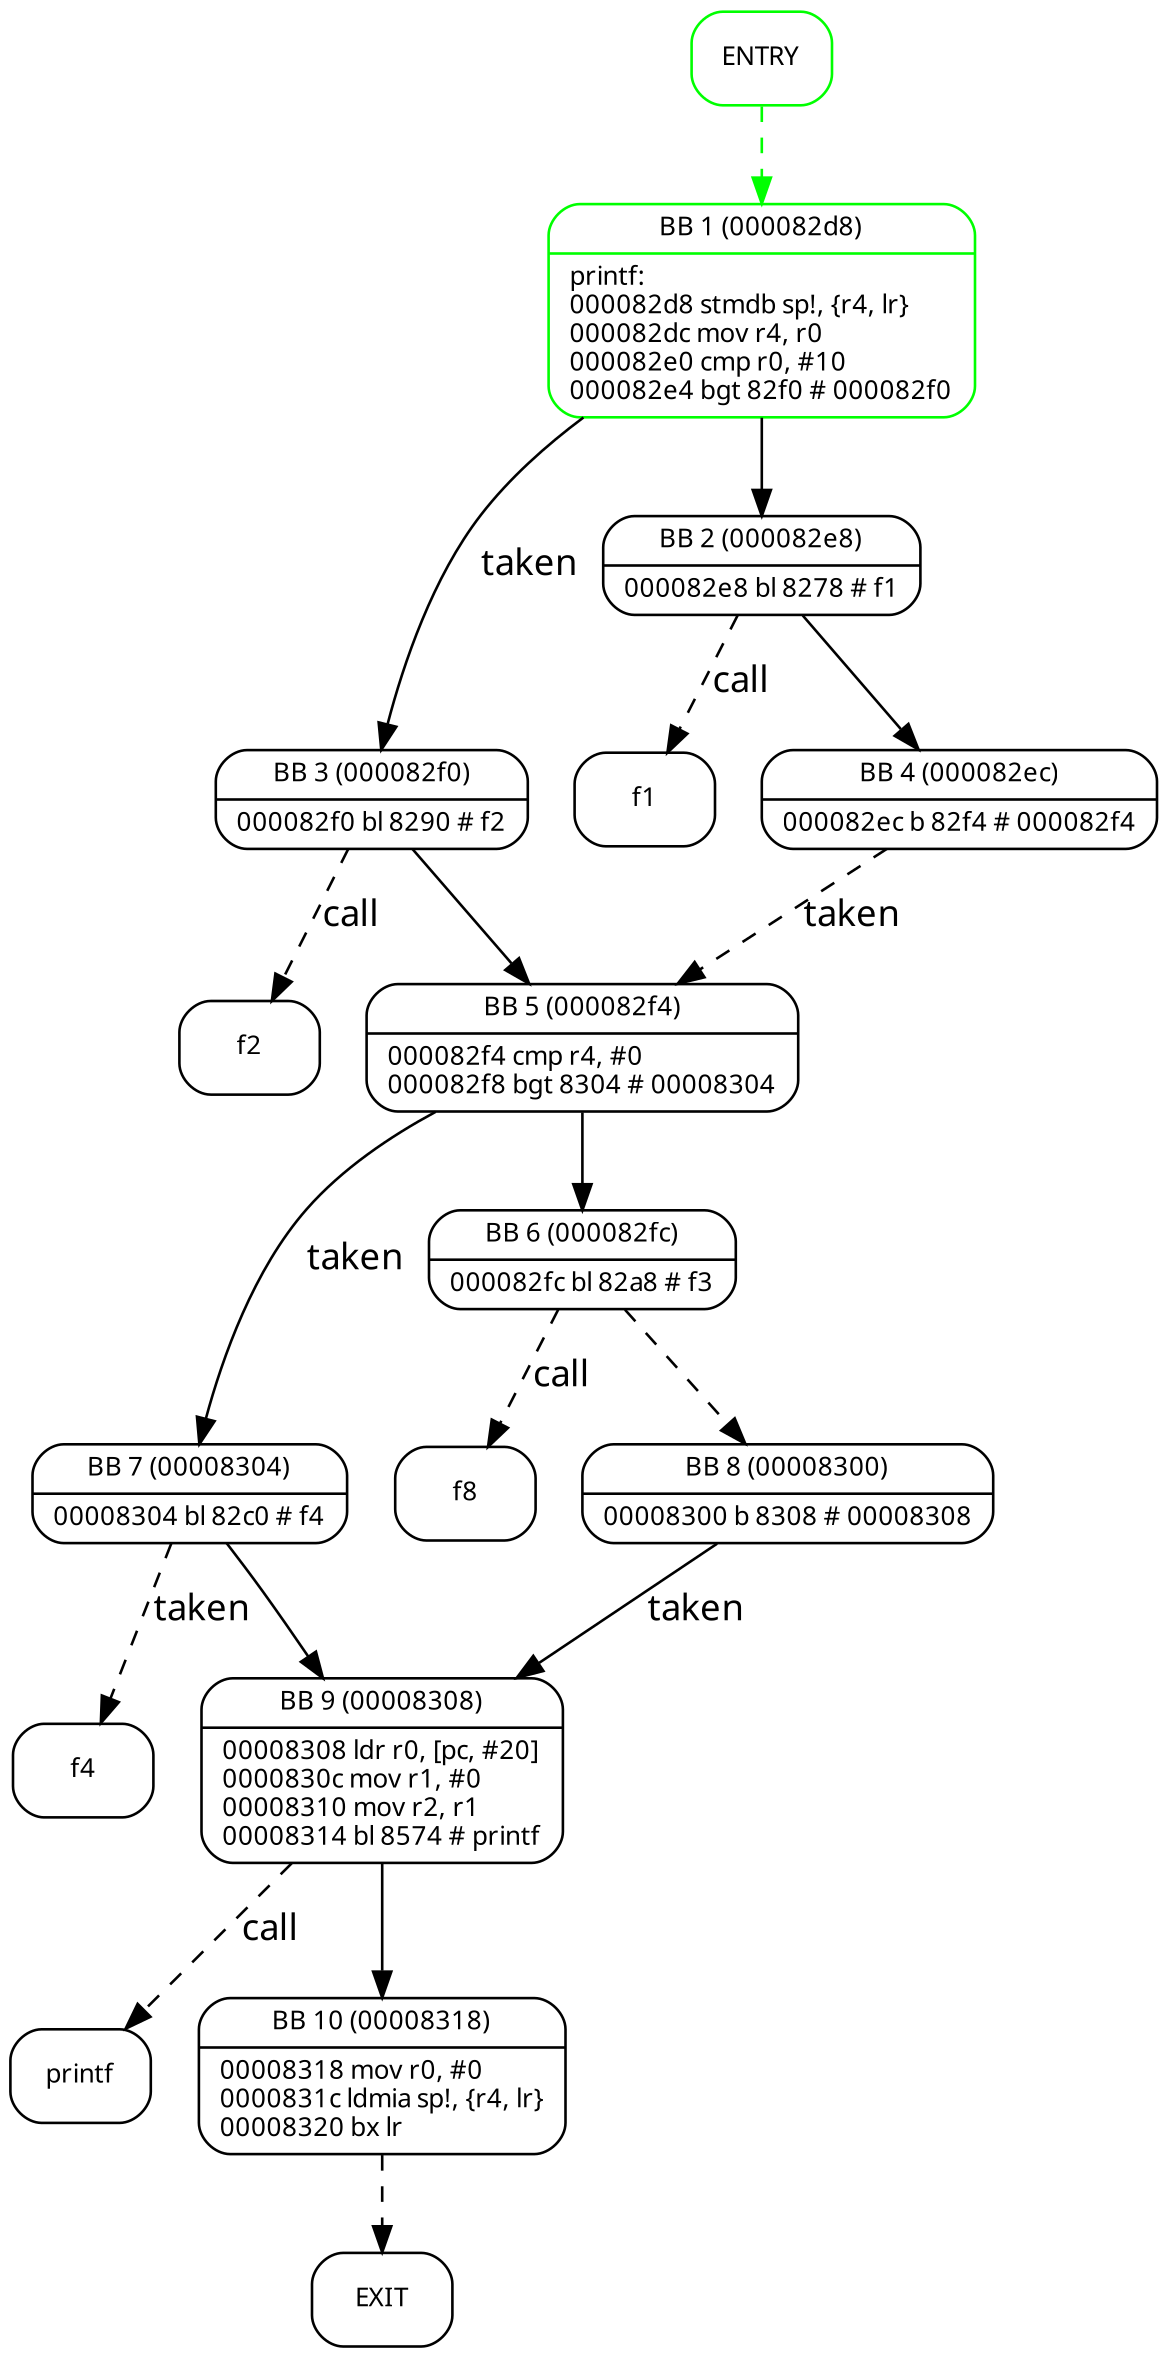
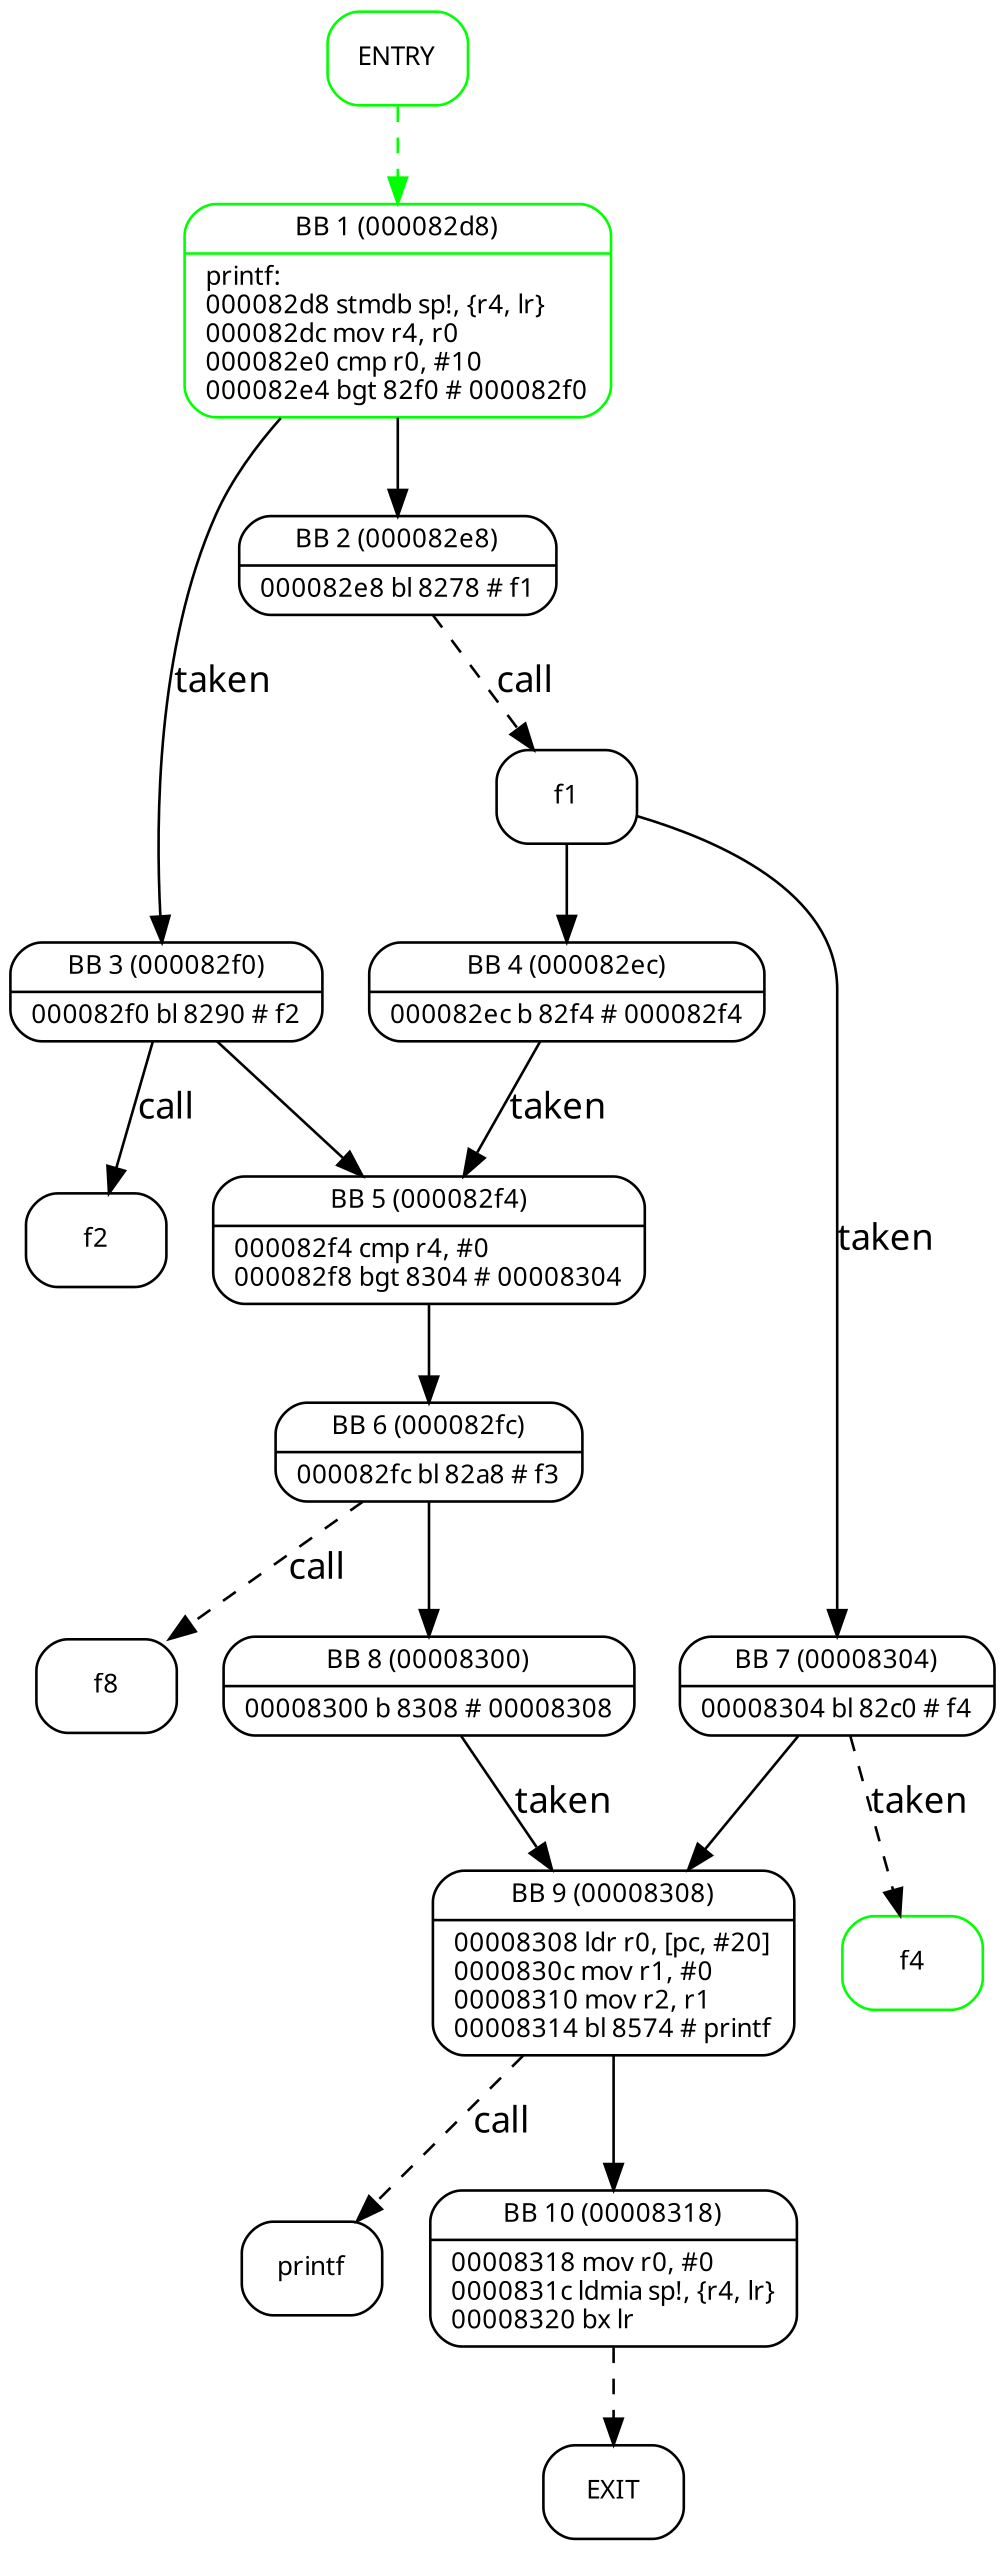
edge "BB 2 (000082e8)" -> "BB 4 (000082ec)": now "f1" -> "BB 4 (000082ec)"
edge "BB 4 (000082ec)" -> "BB 5 (000082f4)": style dashed -> solid
edge "BB 3 (000082f0)" -> "f2": style dashed -> solid
edge "BB 5 (000082f4)" -> "BB 7 (00008304)": now "f1" -> "BB 7 (00008304)"
edge "BB 6 (000082fc)" -> "BB 8 (00008300)": style dashed -> solid
node "f4": color black -> green
